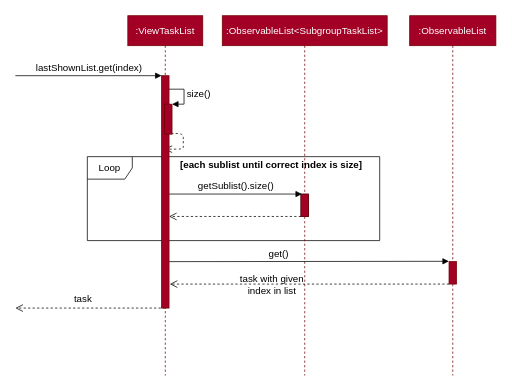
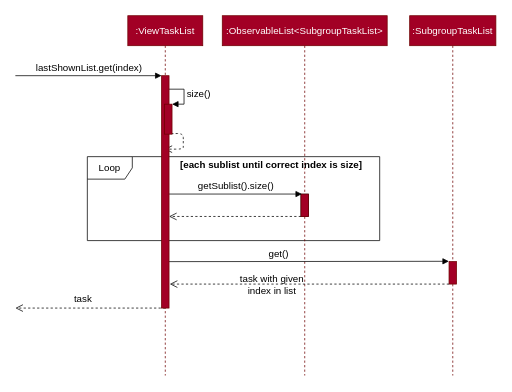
node ":ObservableList": label ":ObservableList" -> ":SubgroupTaskList"
